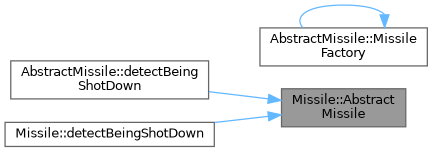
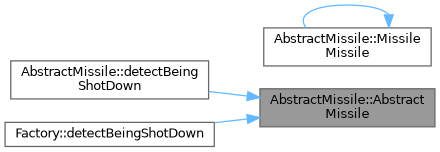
node "AbstractMissile::Missile Factory": label "AbstractMissile::Missile Factory" -> "AbstractMissile::Missile Missile"
node "Missile::Abstract Missile": label "Missile::Abstract Missile" -> "AbstractMissile::Abstract Missile"
node "Missile::detectBeingShotDown": label "Missile::detectBeingShotDown" -> "Factory::detectBeingShotDown"
